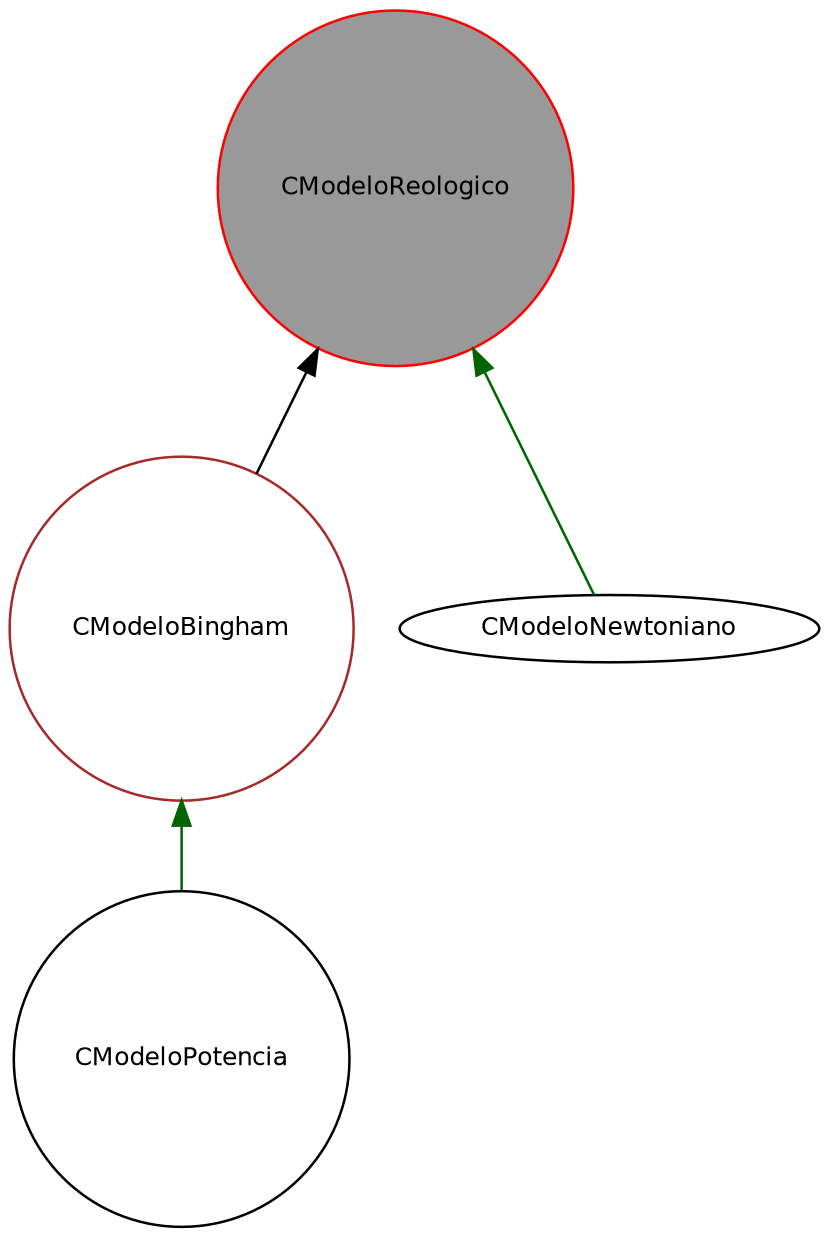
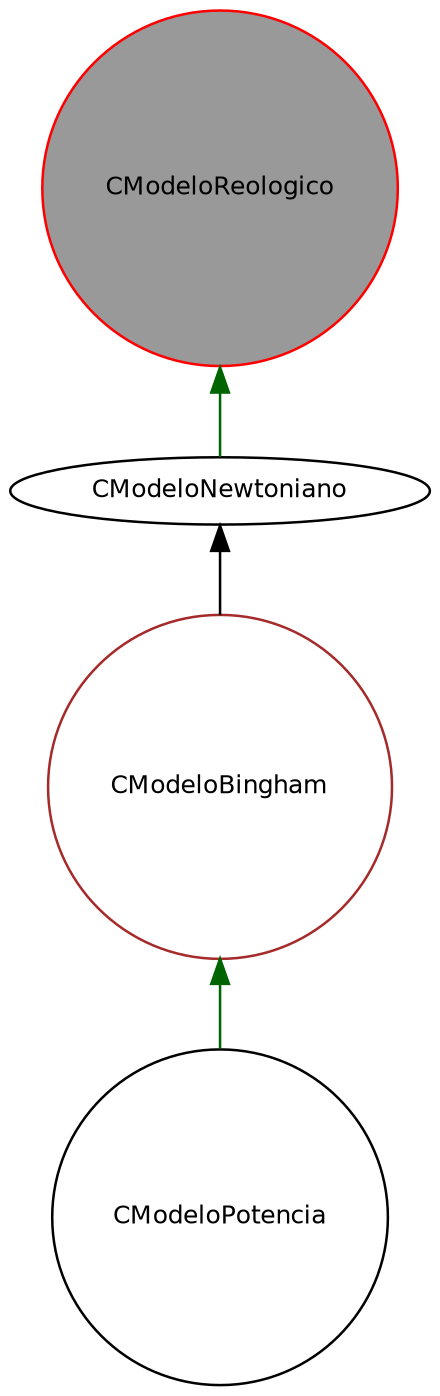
edge "CModeloBingham" -> "CModeloReologico": now "CModeloBingham" -> "CModeloNewtoniano"
